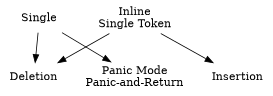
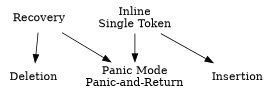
node "Single": label "Single" -> "Recovery"
edge "Inline Single Token" -> "Deletion": now "Inline Single Token" -> "Panic Mode Panic-and-Return"
